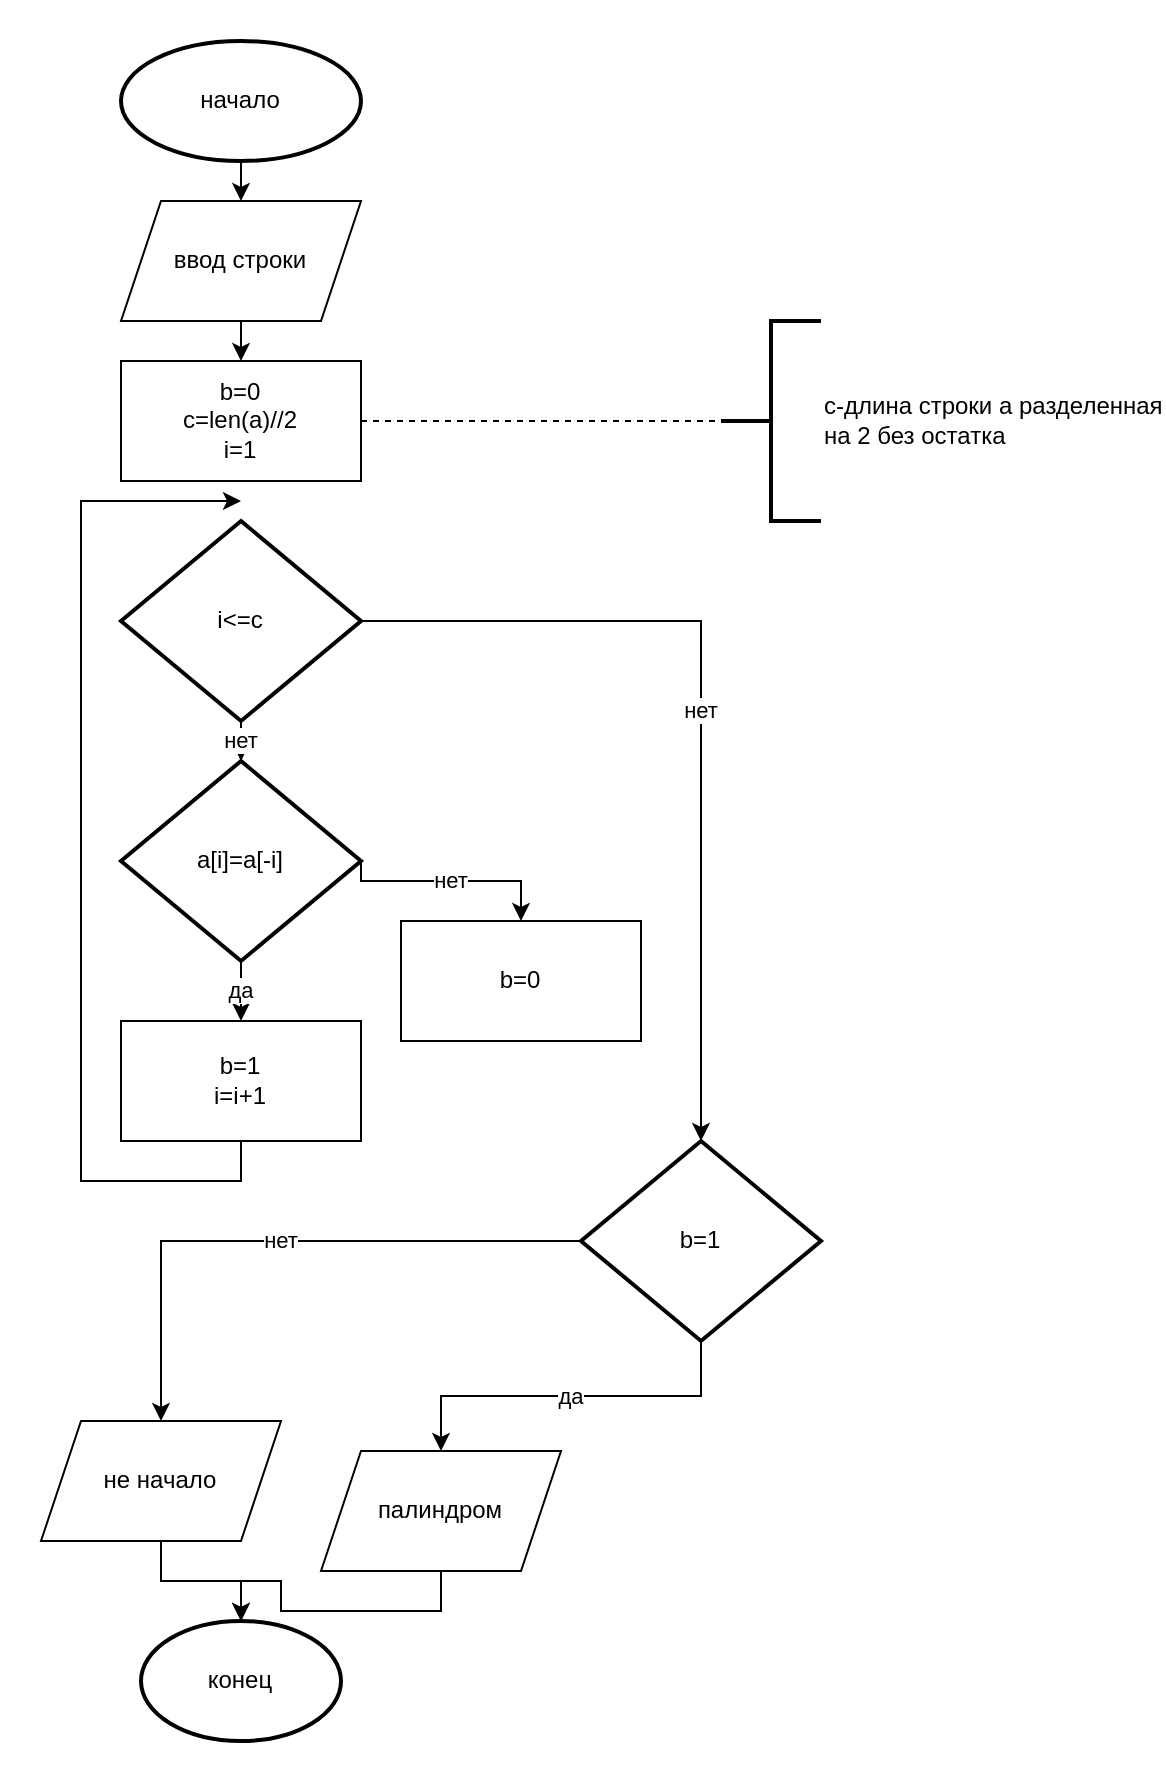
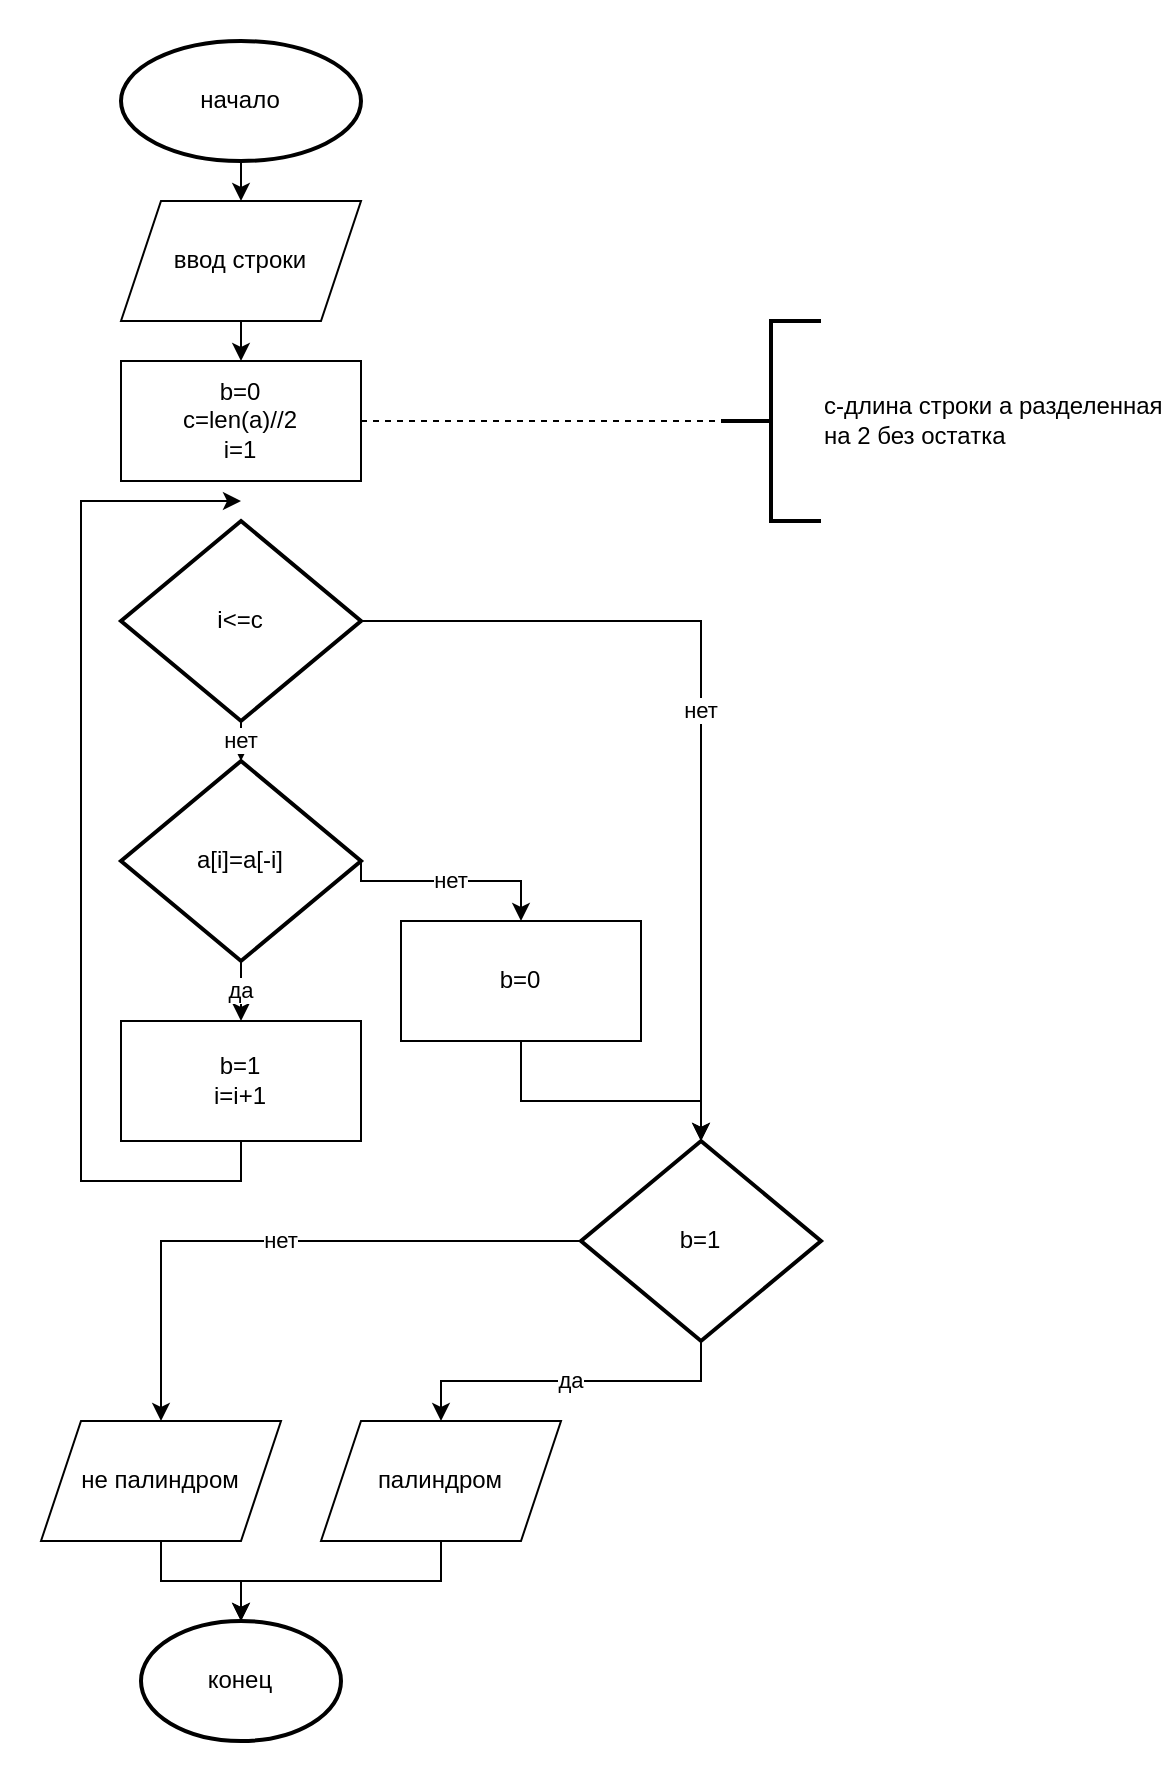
edge "b=0" -> "b=1": added
node "не начало": label "не начало" -> "не палиндром"
node "палиндром": moved (441, 1511) -> (441, 1481)
